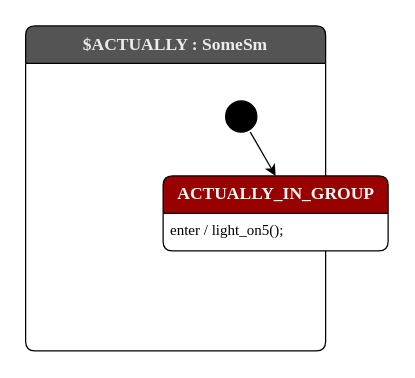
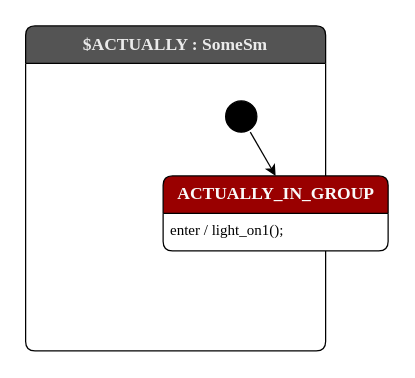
node "enter / light_on5();": label "enter / light_on5();" -> "enter / light_on1();"
